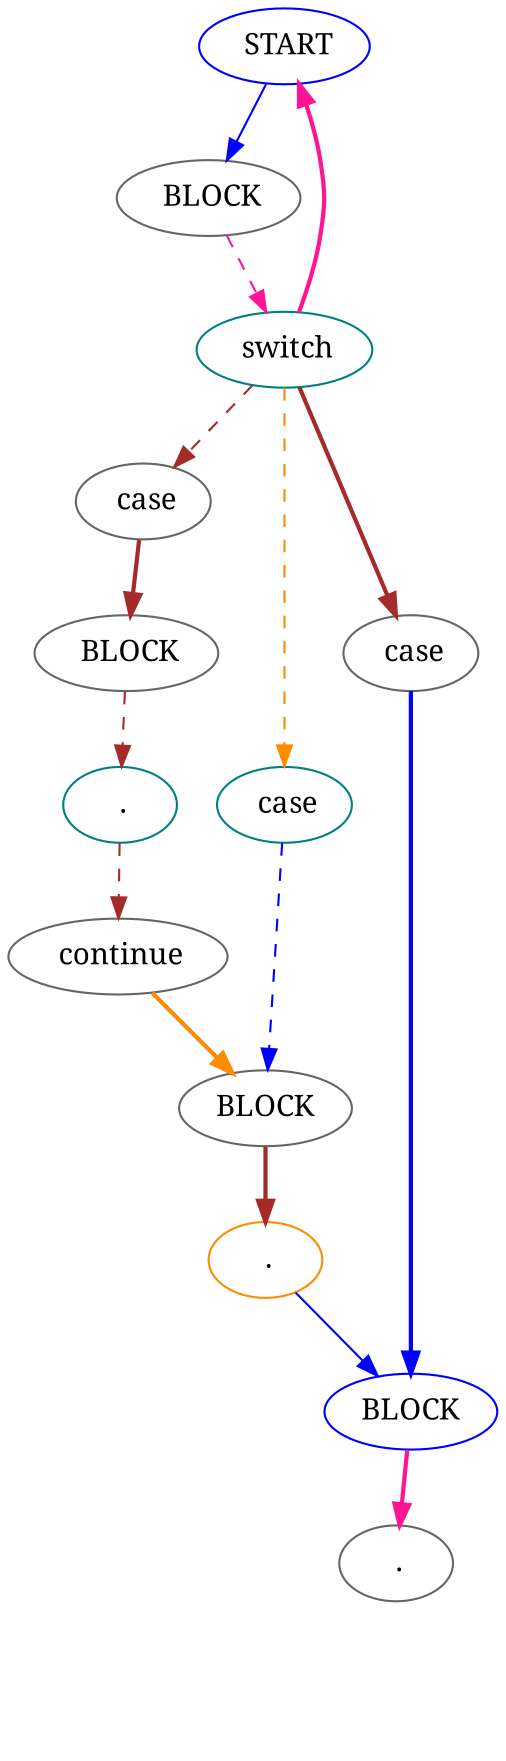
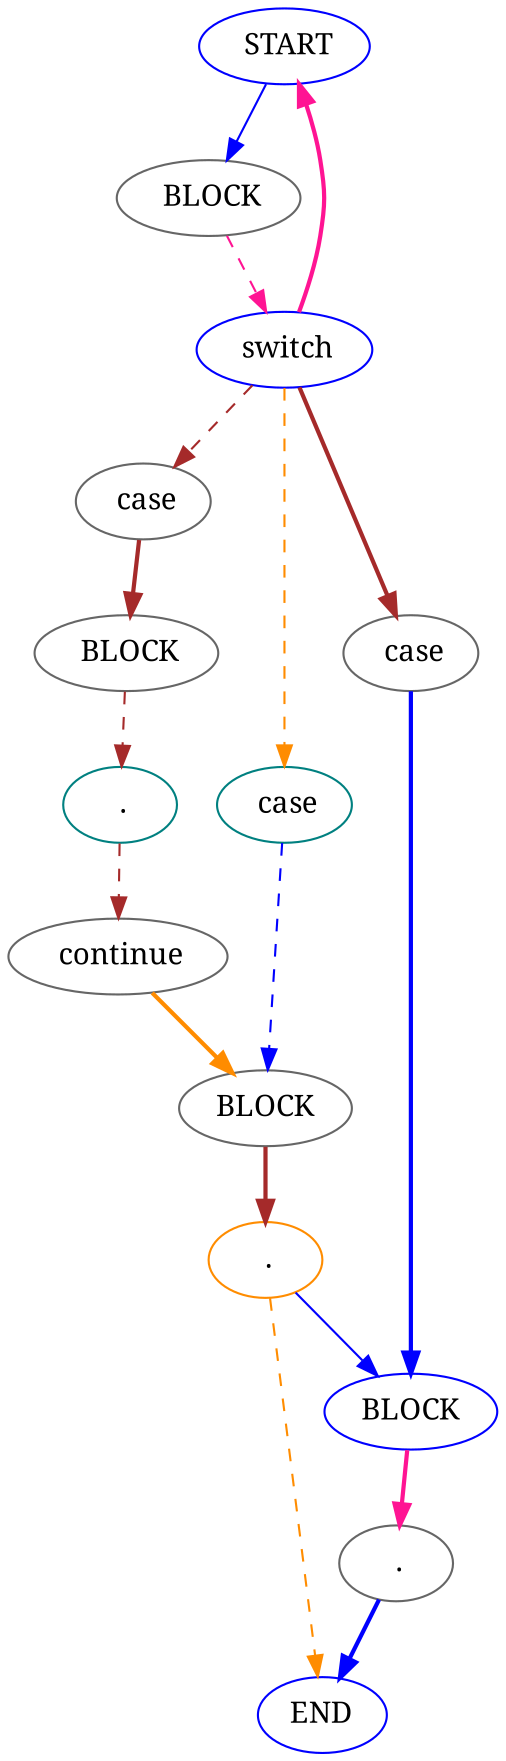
node "switch": color teal -> blue
node "END": added
